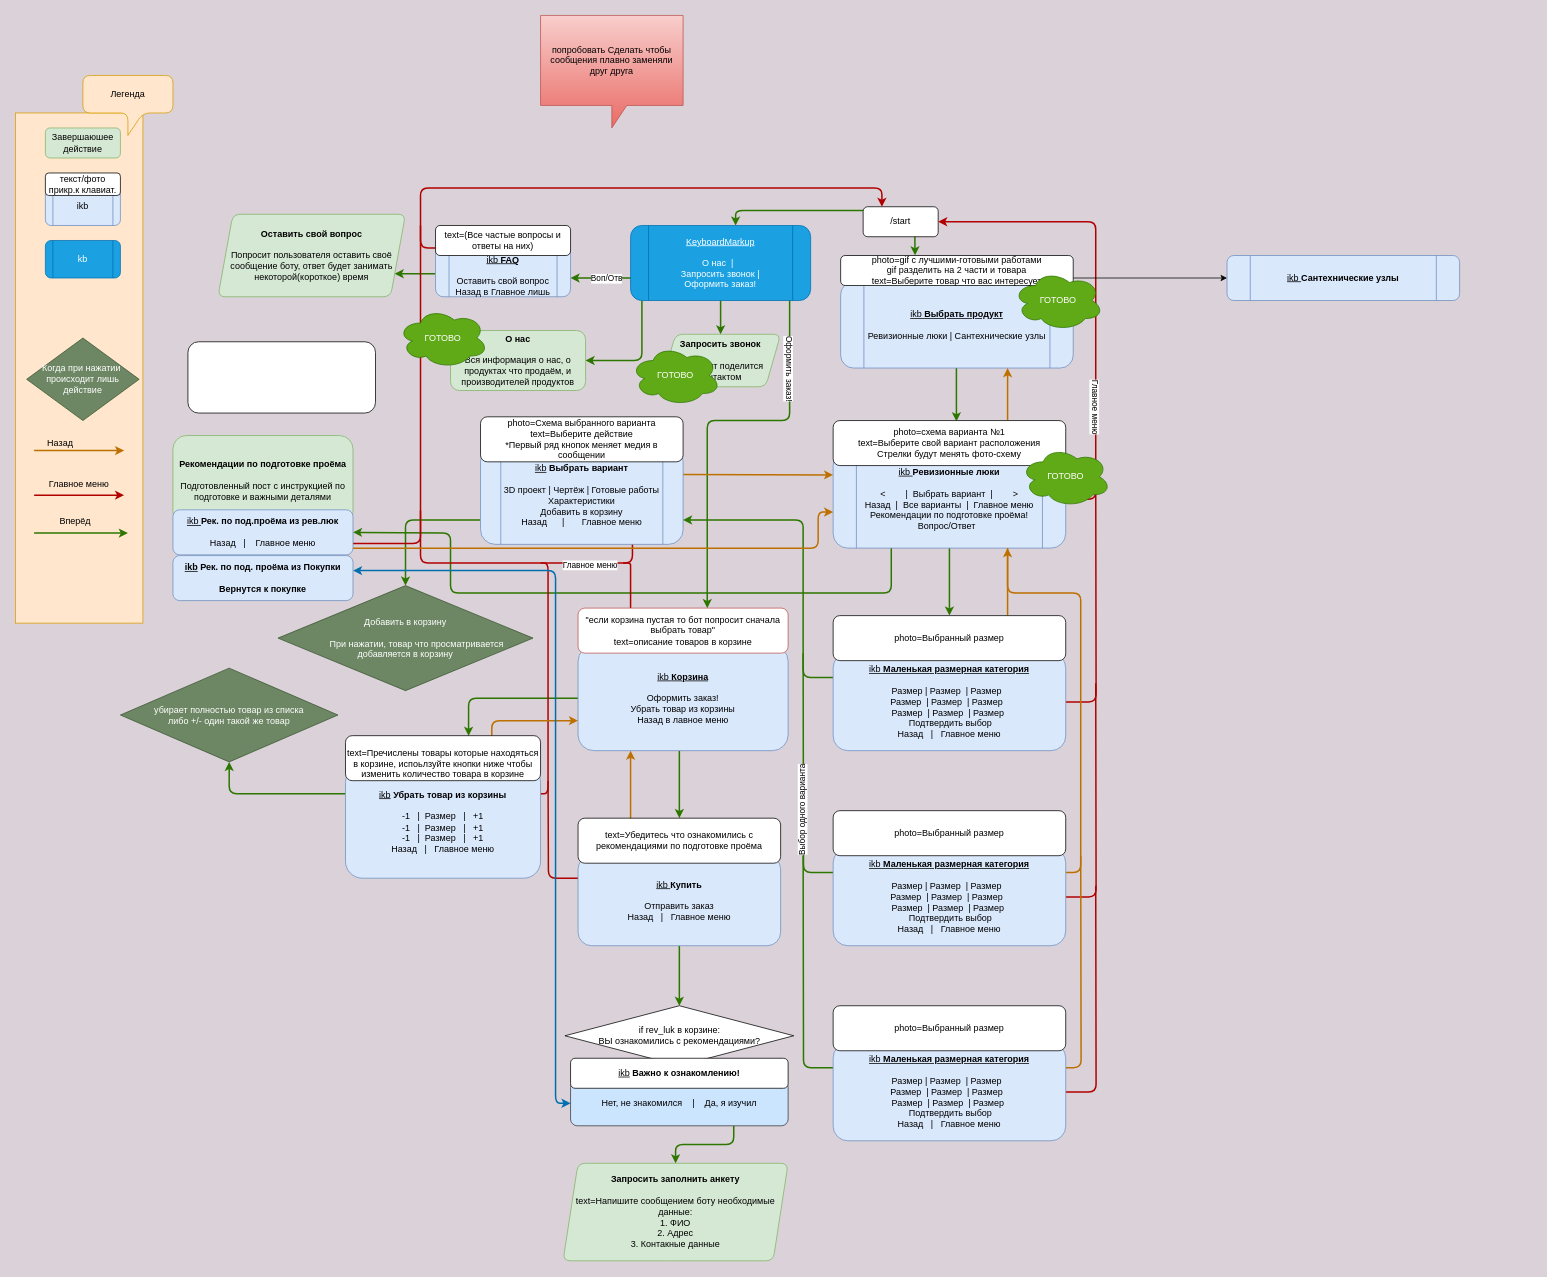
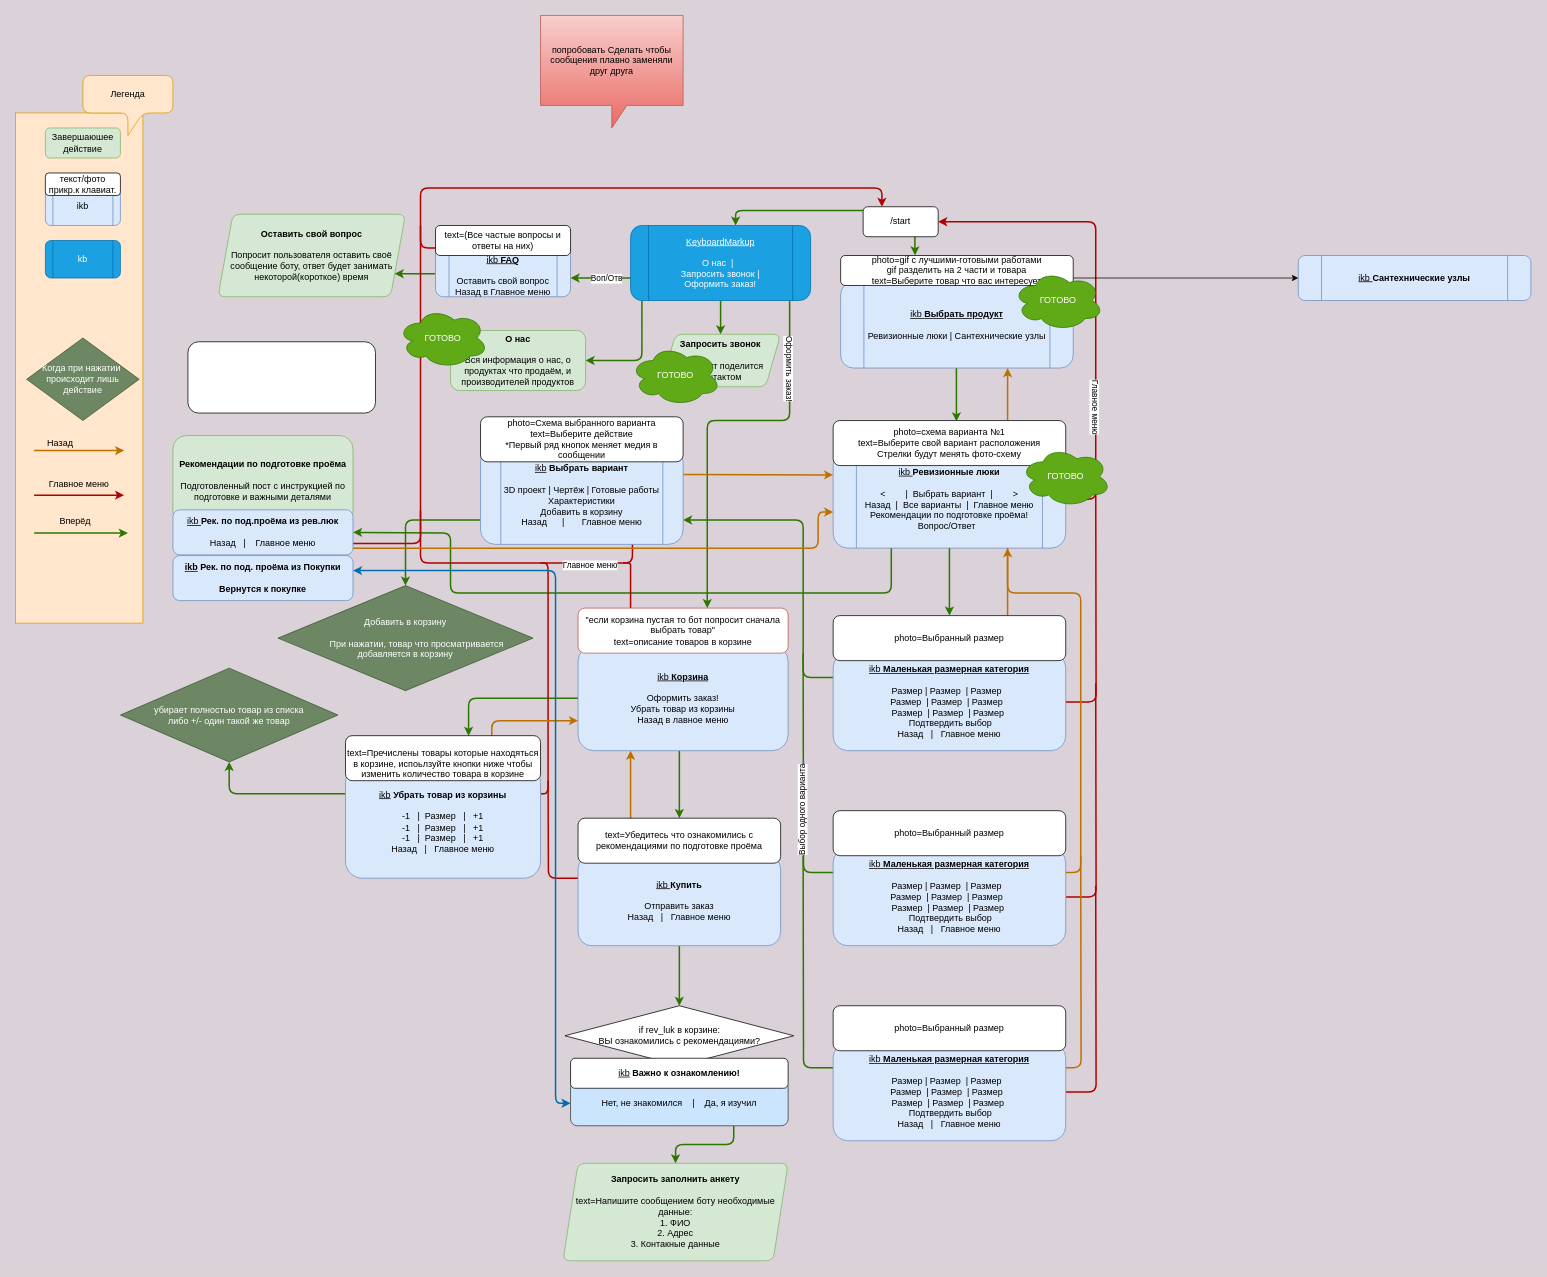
node "ikb FAQОставить свой вопрос Назад в Главное лишь": label "ikb FAQОставить свой вопрос Назад в Главное лишь" -> "ikb FAQОставить свой вопрос Назад в Главное меню"
node "ikb Сантехнические узлы": moved (1343, 278) -> (1414, 278)
